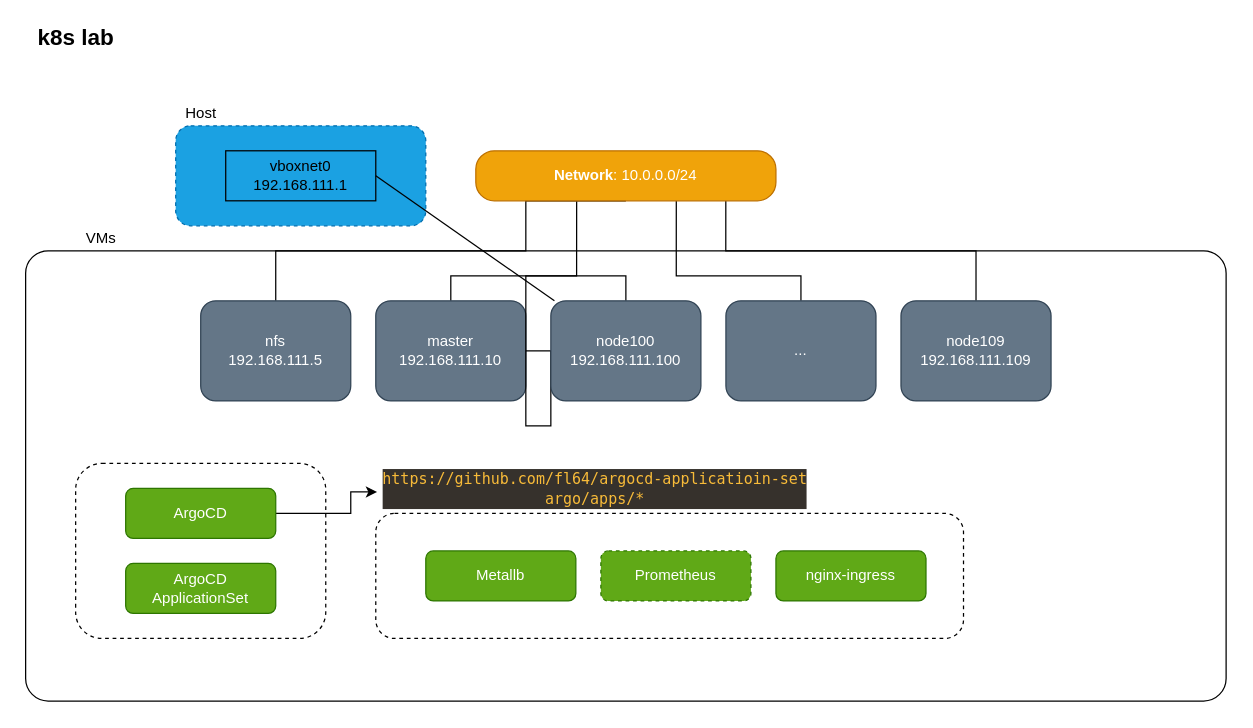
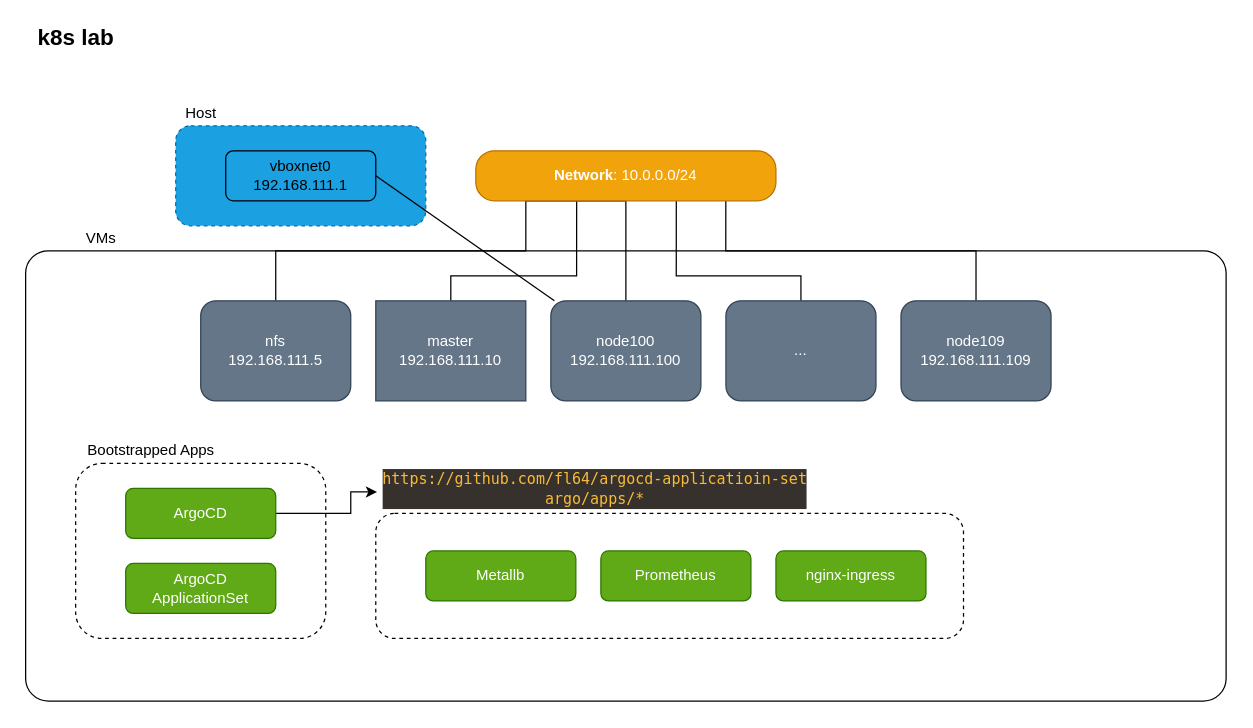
node "vboxnet0 192.168.111.1": shape rectangle -> rounded rectangle
node "master 192.168.111.10": shape rounded rectangle -> rectangle
edge "master 192.168.111.10" -- "node100 192.168.111.100": now "Network: 10.0.0.0/24" -- "node100 192.168.111.100"
node "Bootstrapped Apps": added
node "Prometheus": style dashed -> solid
